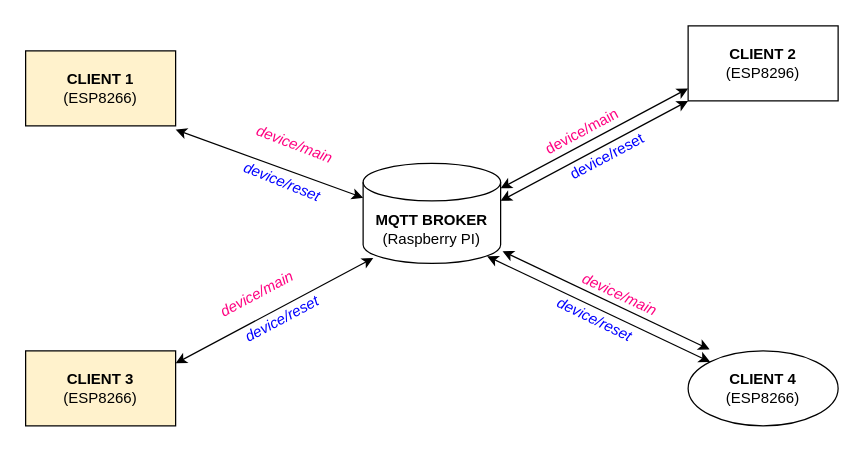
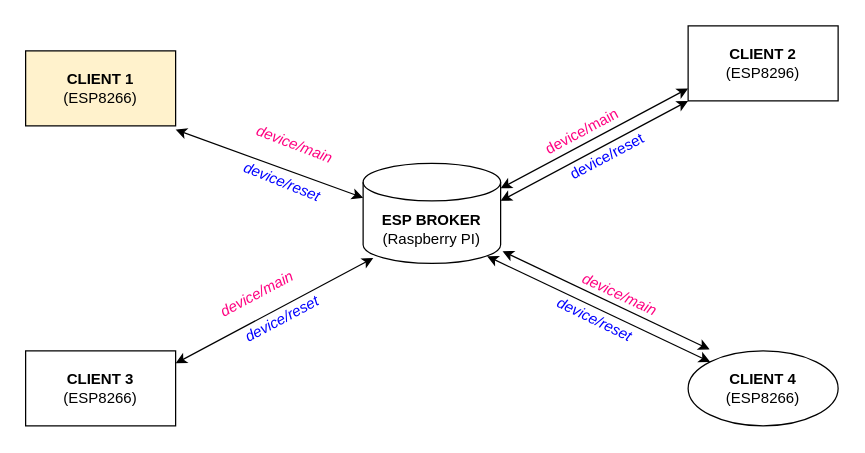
node "MQTT BROKER (Raspberry PI)": label "MQTT BROKER (Raspberry PI)" -> "ESP BROKER (Raspberry PI)"
node "CLIENT 3 (ESP8266)": fillcolor #fff2cc -> #ffffff
